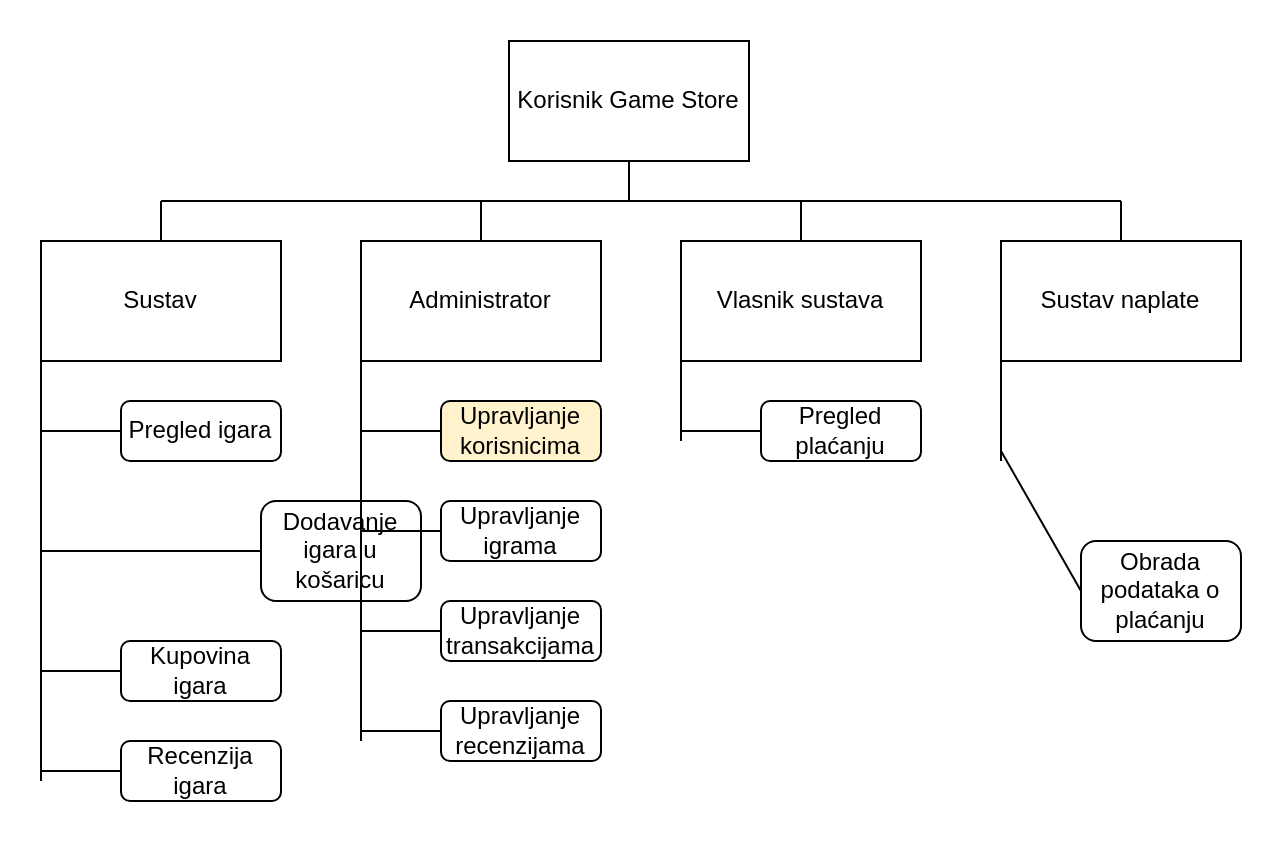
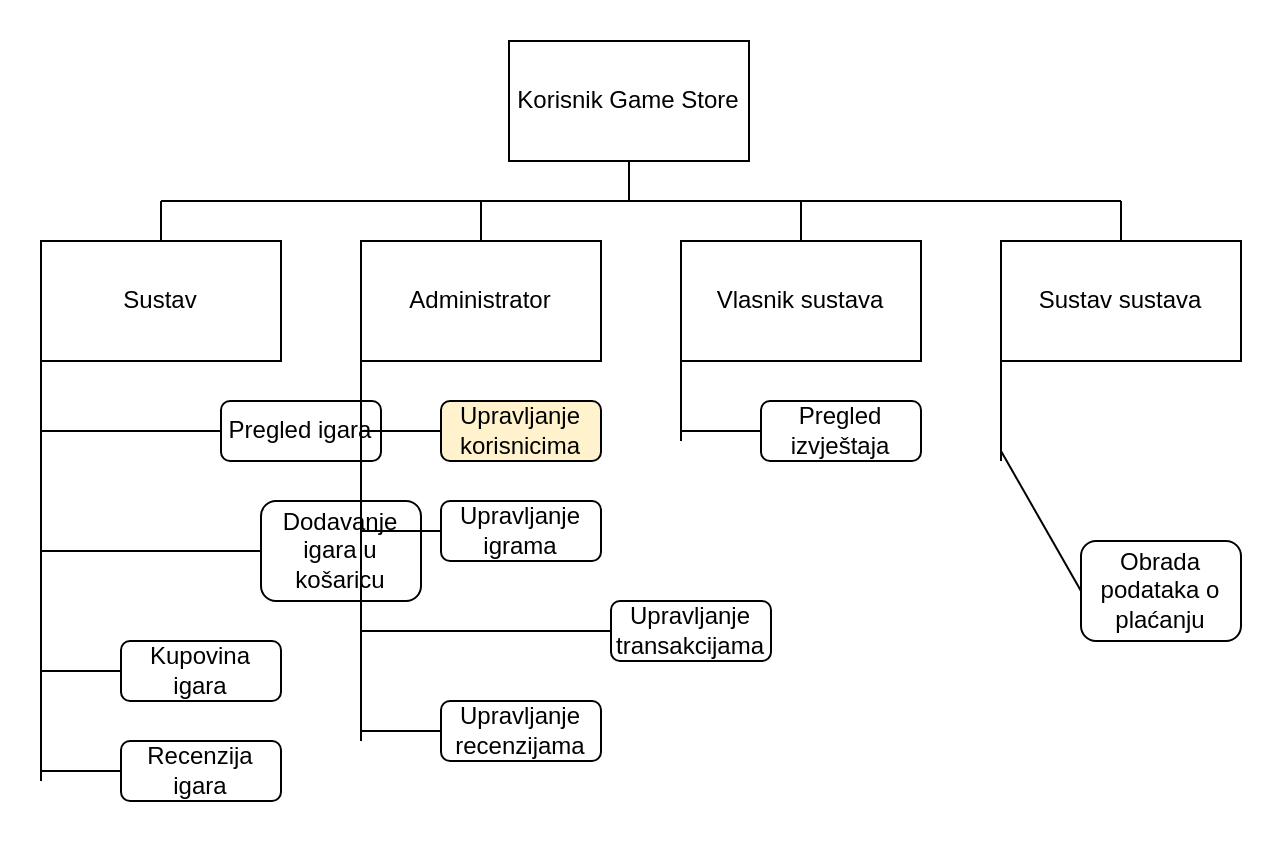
node "Sustav naplate": label "Sustav naplate" -> "Sustav sustava"
node "Pregled igara": moved (201, 431) -> (301, 431)
node "Pregled plaćanju": label "Pregled plaćanju" -> "Pregled izvještaja"
node "Upravljanje transakcijama": moved (521, 631) -> (691, 631)
